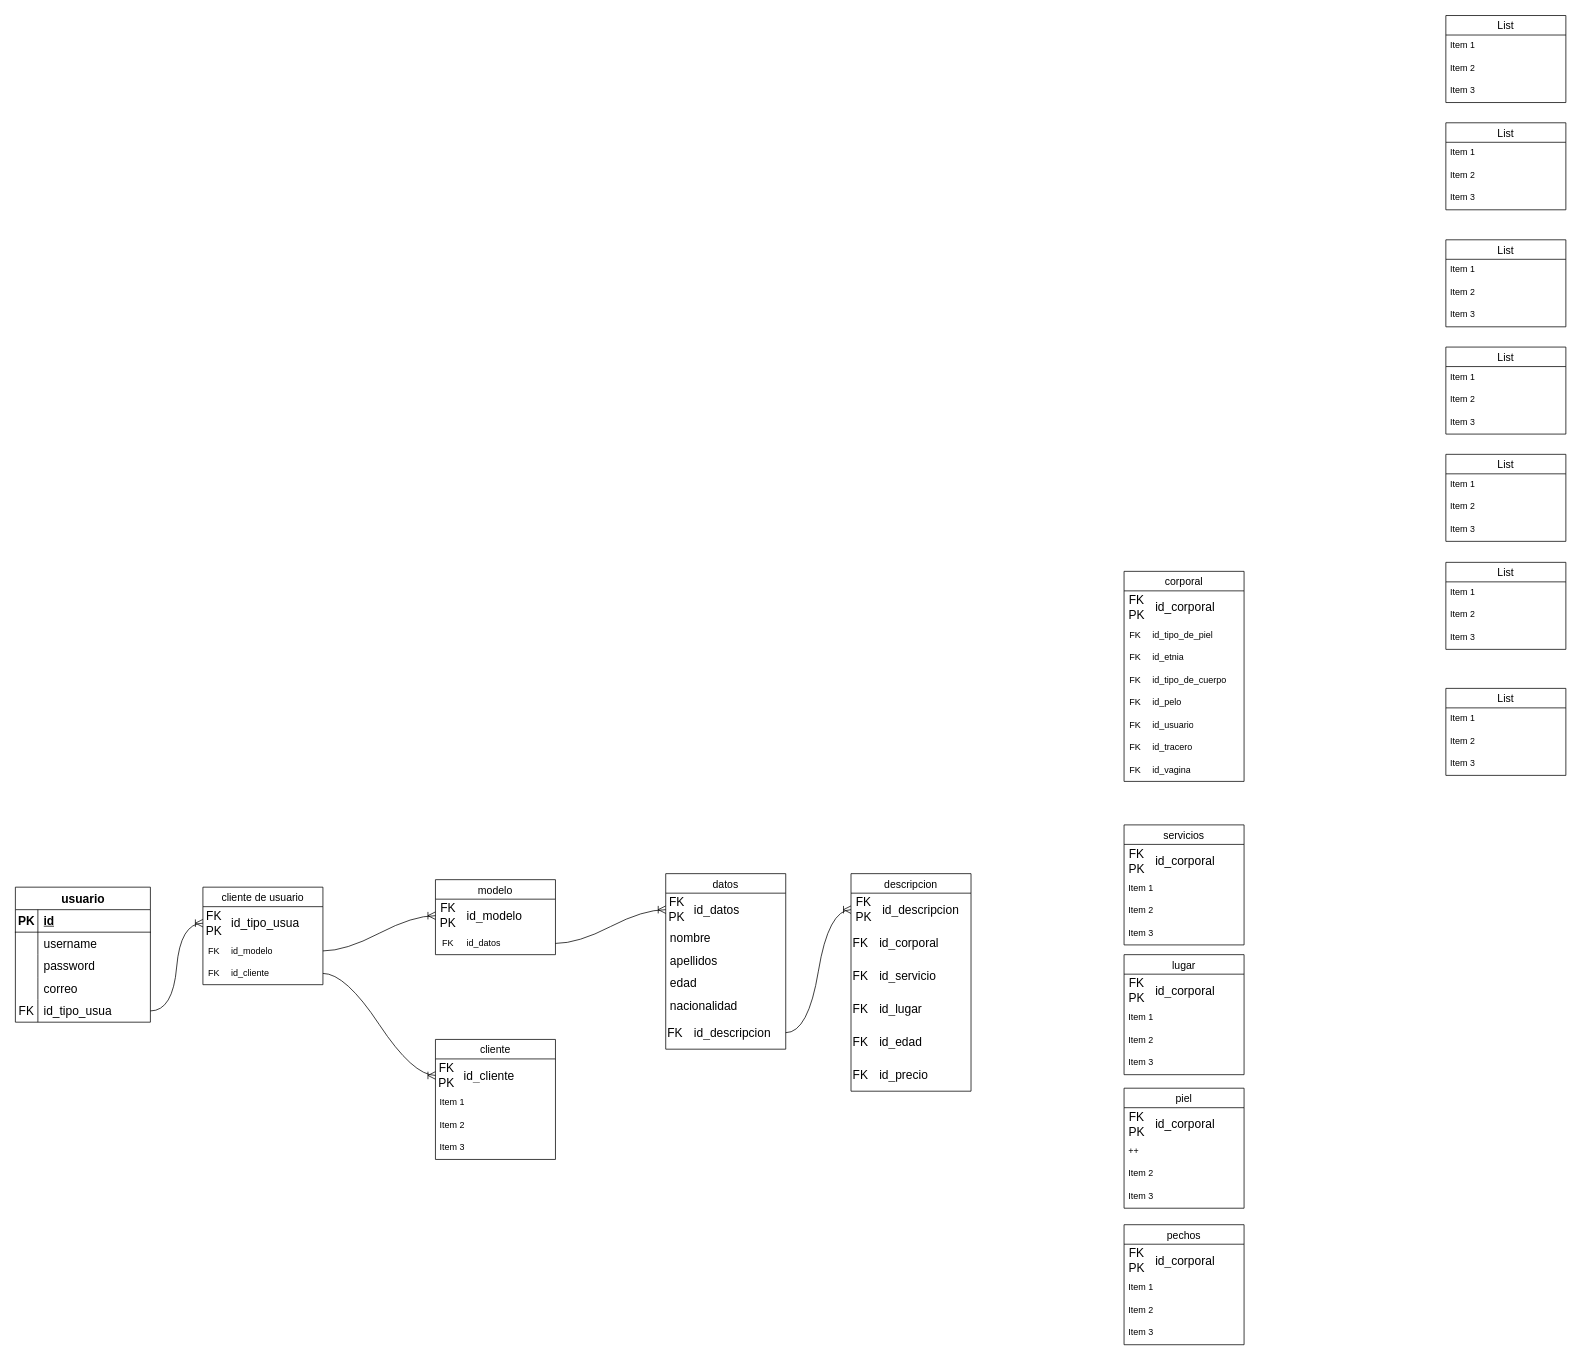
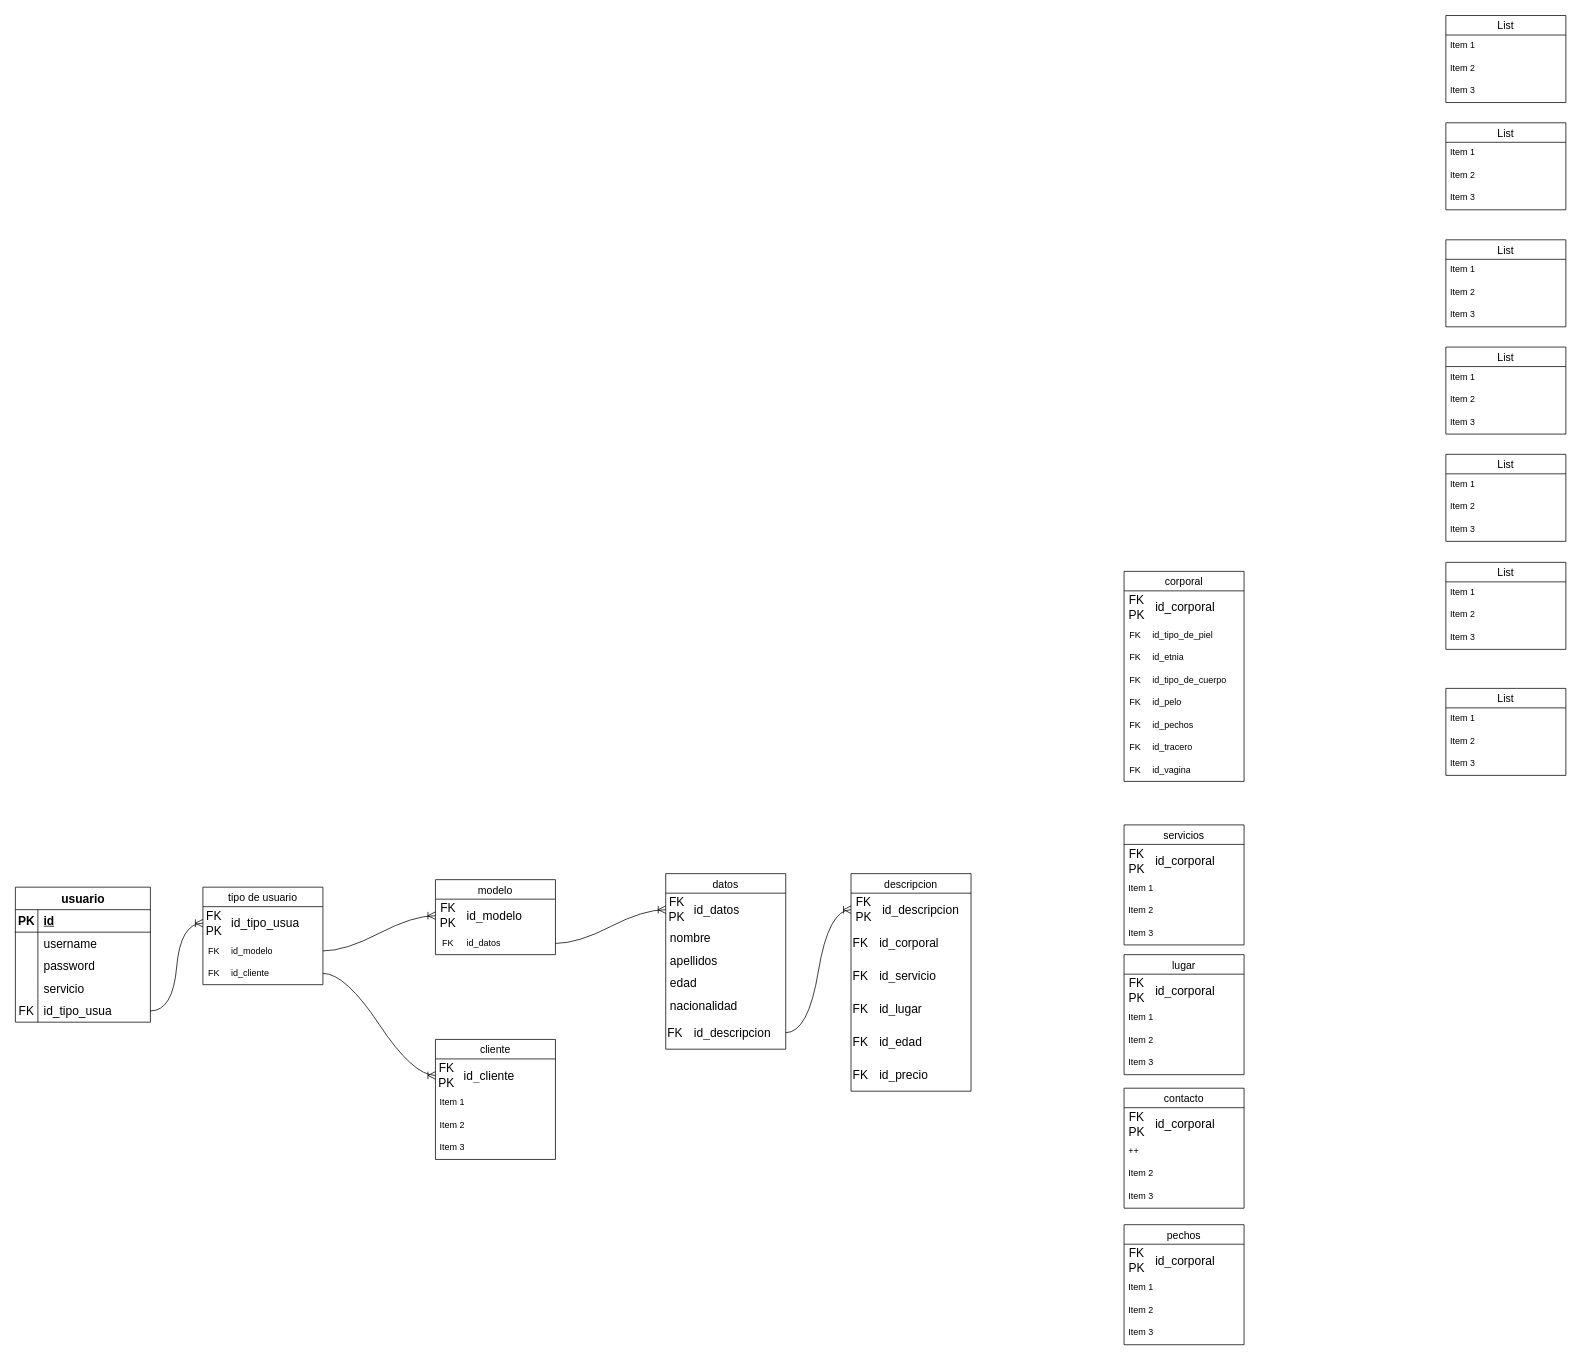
node "id_usuario": label "id_usuario" -> "id_pechos"
node "cliente de usuario": label "cliente de usuario" -> "tipo de usuario"
node "correo": label "correo" -> "servicio"
node "piel": label "piel" -> "contacto"
